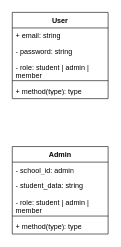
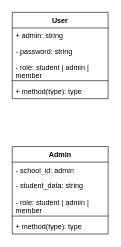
node "+ email: string": label "+ email: string" -> "+ admin: string"
